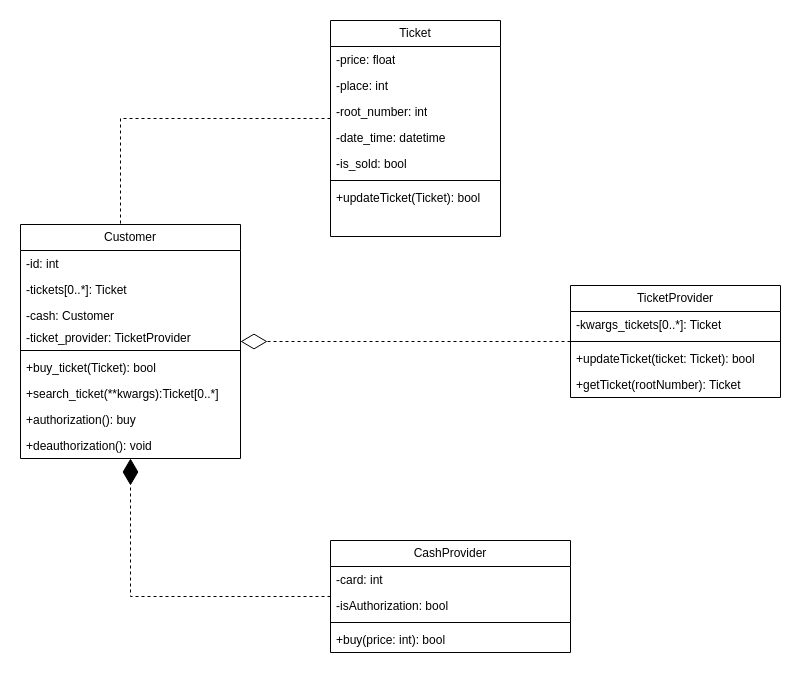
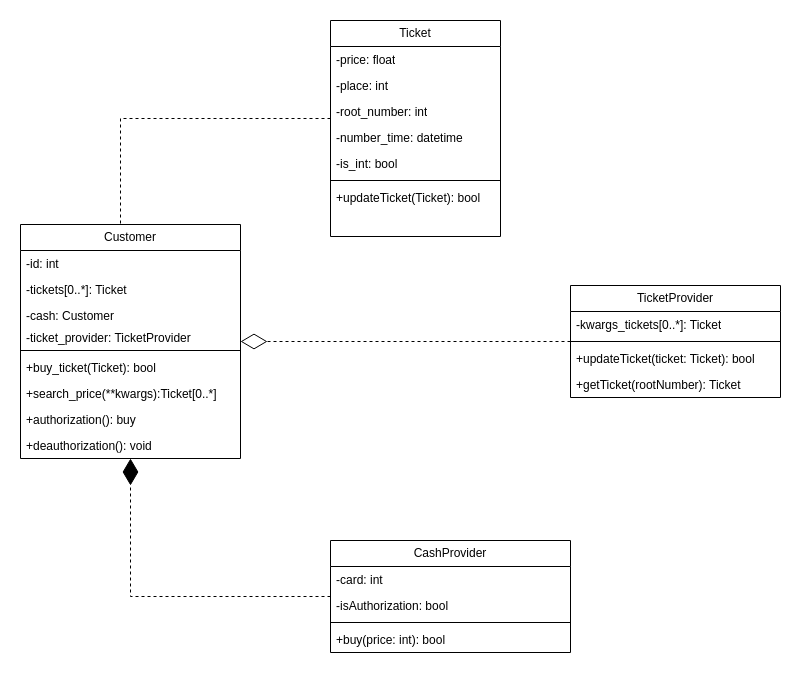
node "-date_time: datetime": label "-date_time: datetime" -> "-number_time: datetime"
node "-is_sold: bool": label "-is_sold: bool" -> "-is_int: bool"
node "+search_ticket(**kwargs):Ticket[0..*]": label "+search_ticket(**kwargs):Ticket[0..*]" -> "+search_price(**kwargs):Ticket[0..*]"
